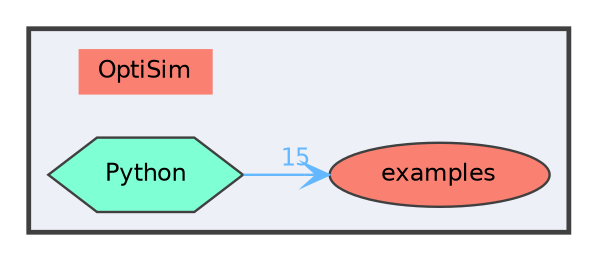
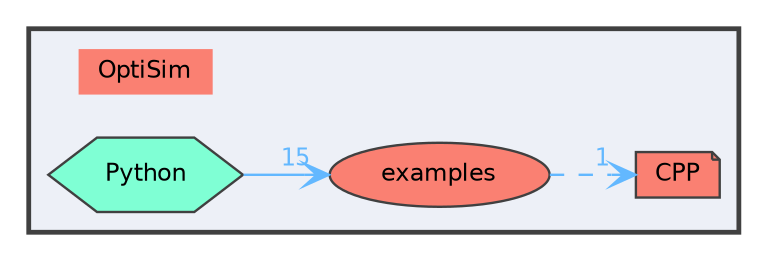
node "CPP": added
